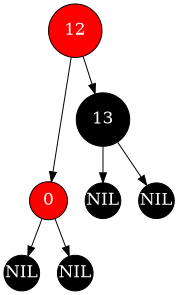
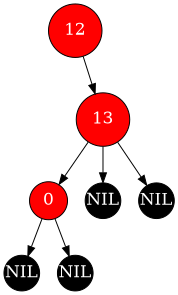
edge "12" -> "0": now "13" -> "0"
node "13": fillcolor black -> red
